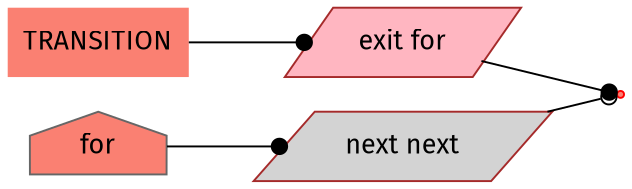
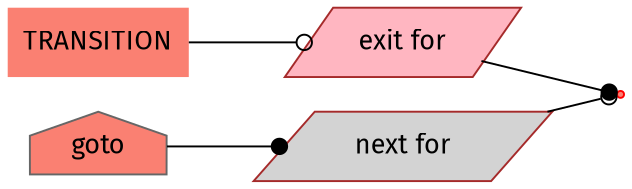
edge "TRANSITION" -> "exit for": arrowhead dot -> odot
node "for": label "for" -> "goto"
node "next next": label "next next" -> "next for"
